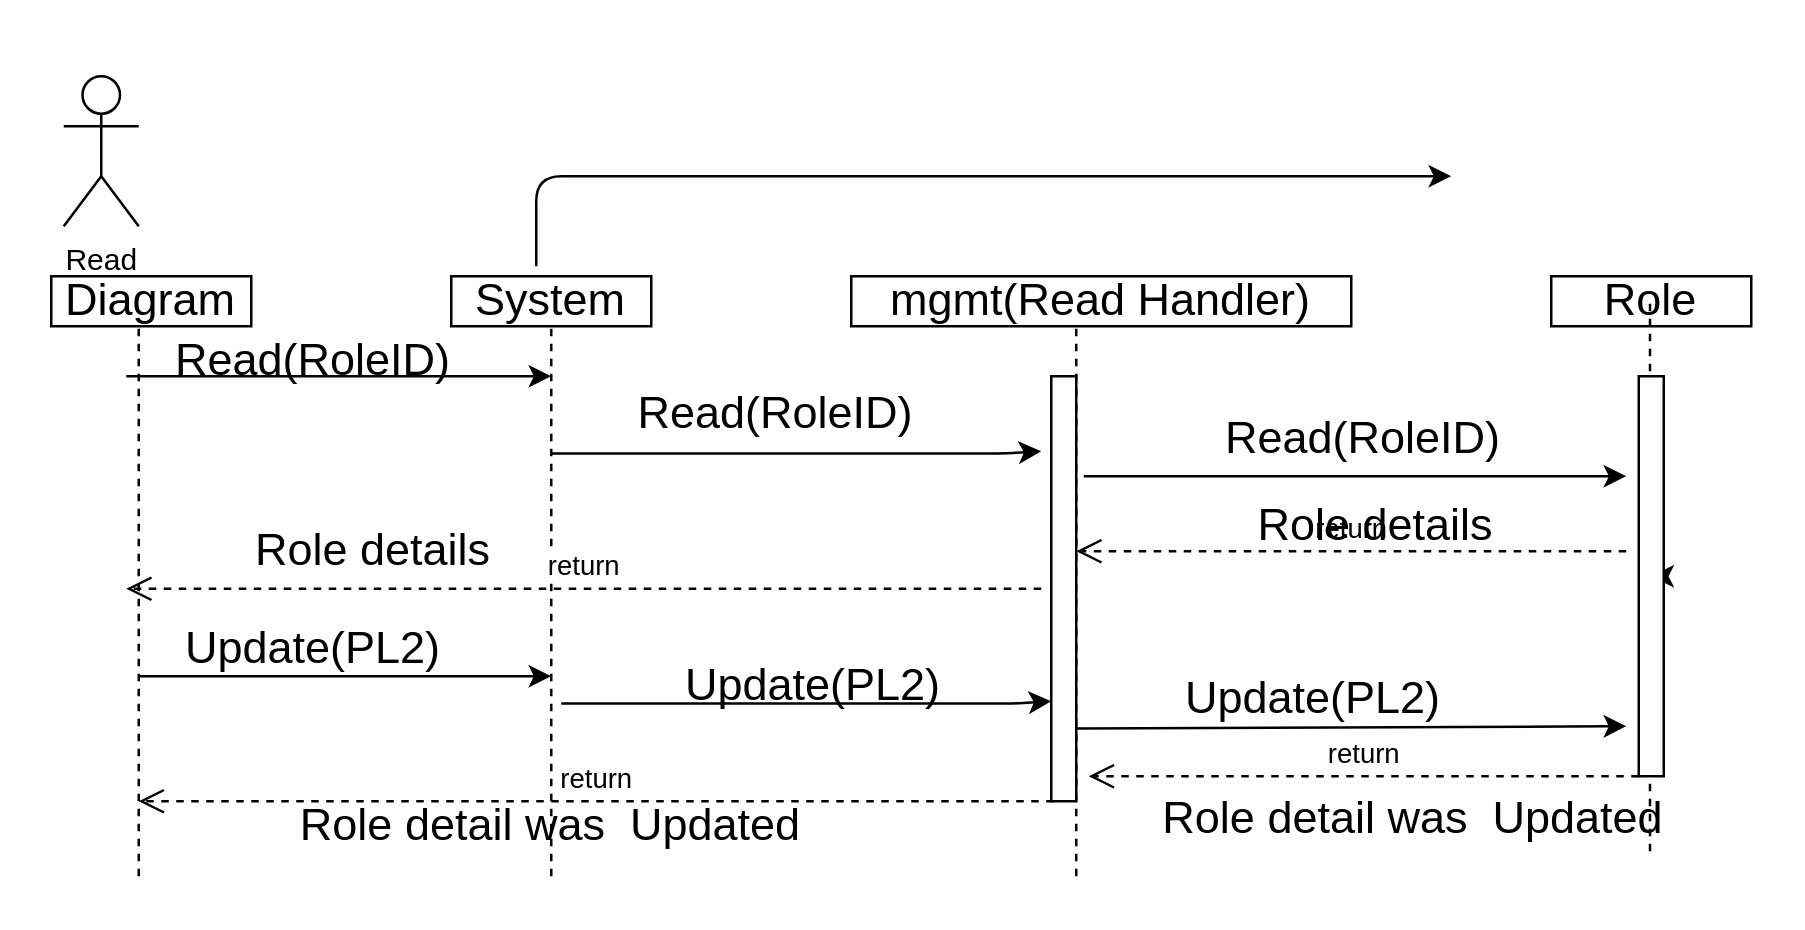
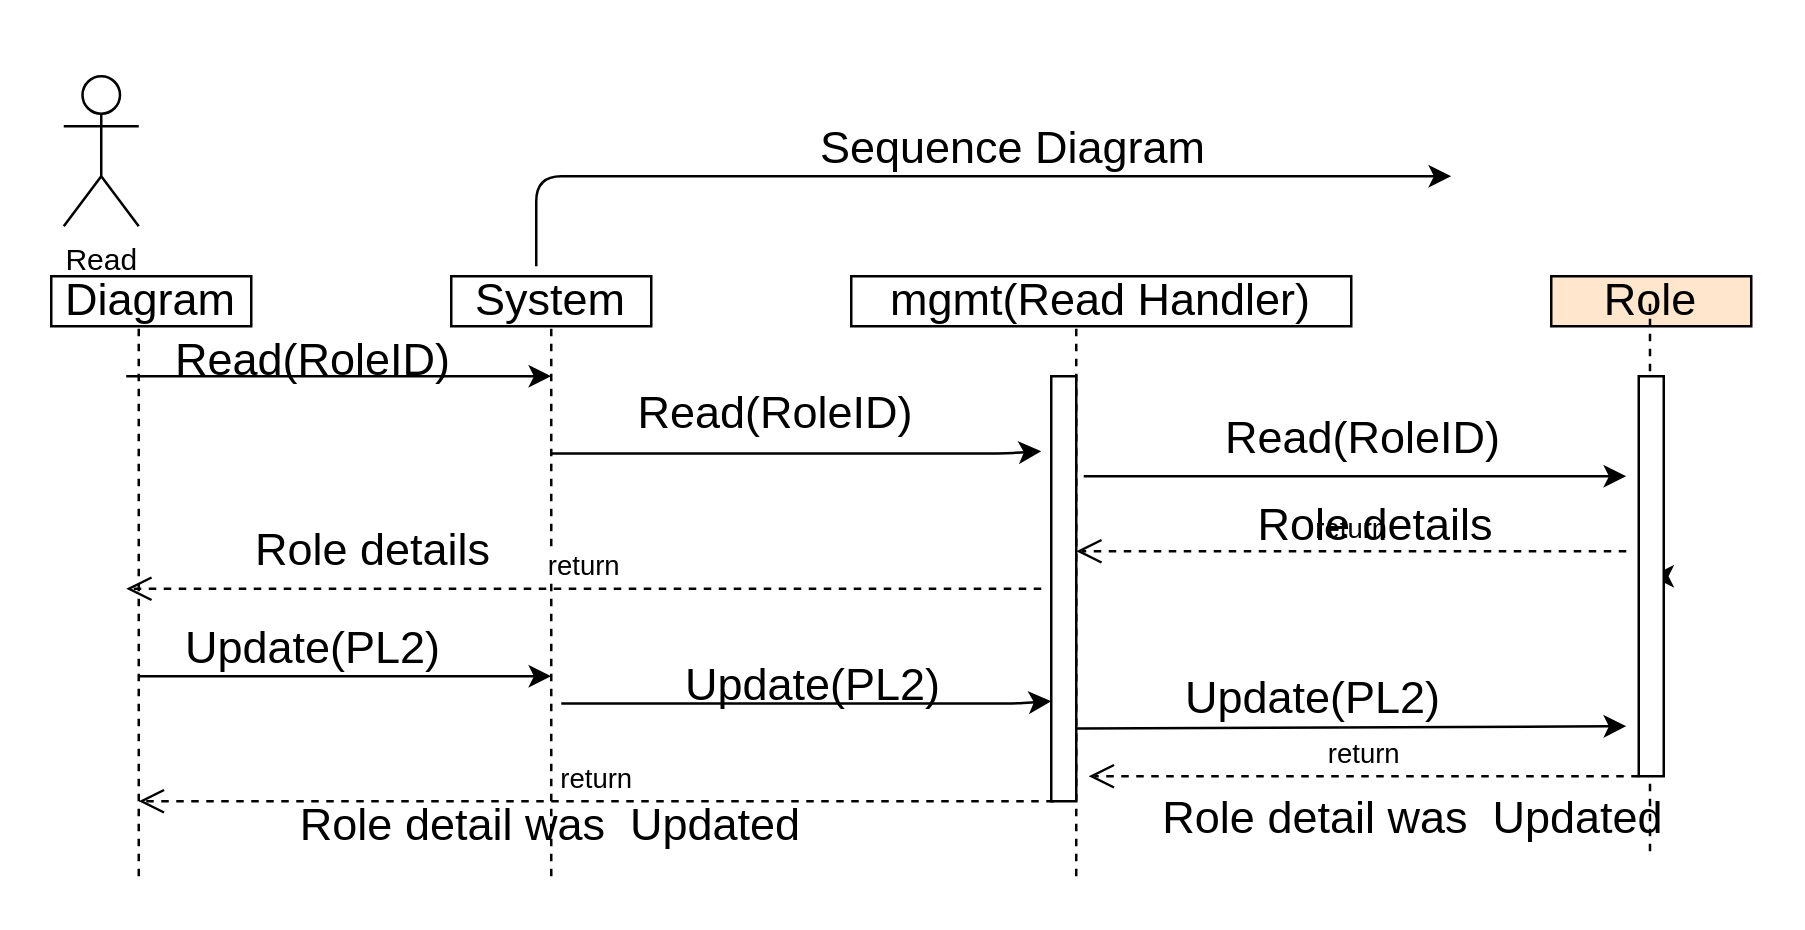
node "Sequence Diagram": added
node "Role": fillcolor #ffffff -> #ffe6cc
